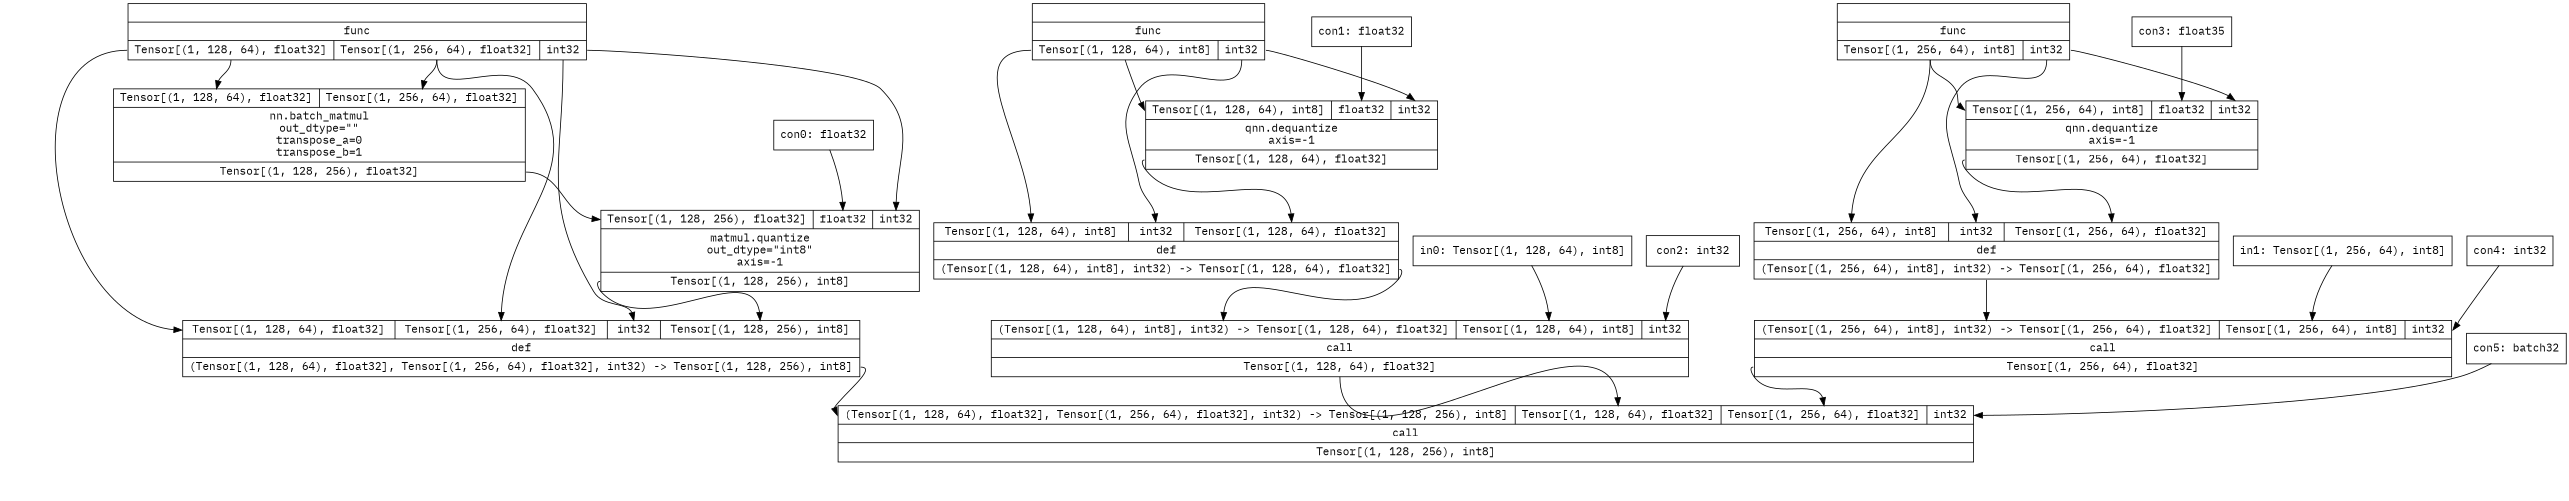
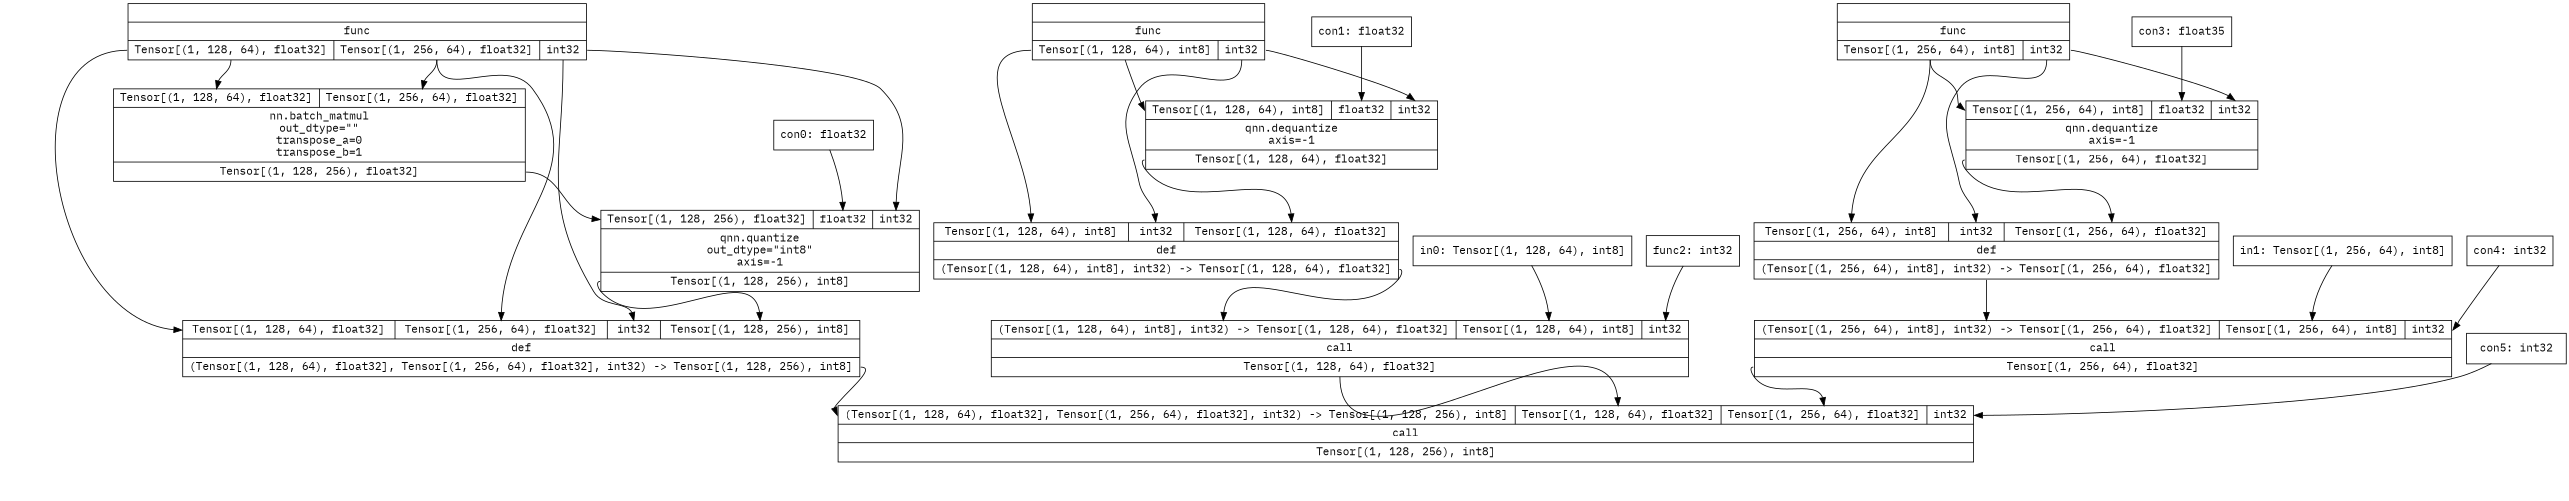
node "Tensor[(1, 128, 256), float32]": text "matmul.quantize" -> "qnn.quantize"
node "con2: int32": label "con2: int32" -> "func2: int32"
node "con5: batch32": label "con5: batch32" -> "con5: int32"
